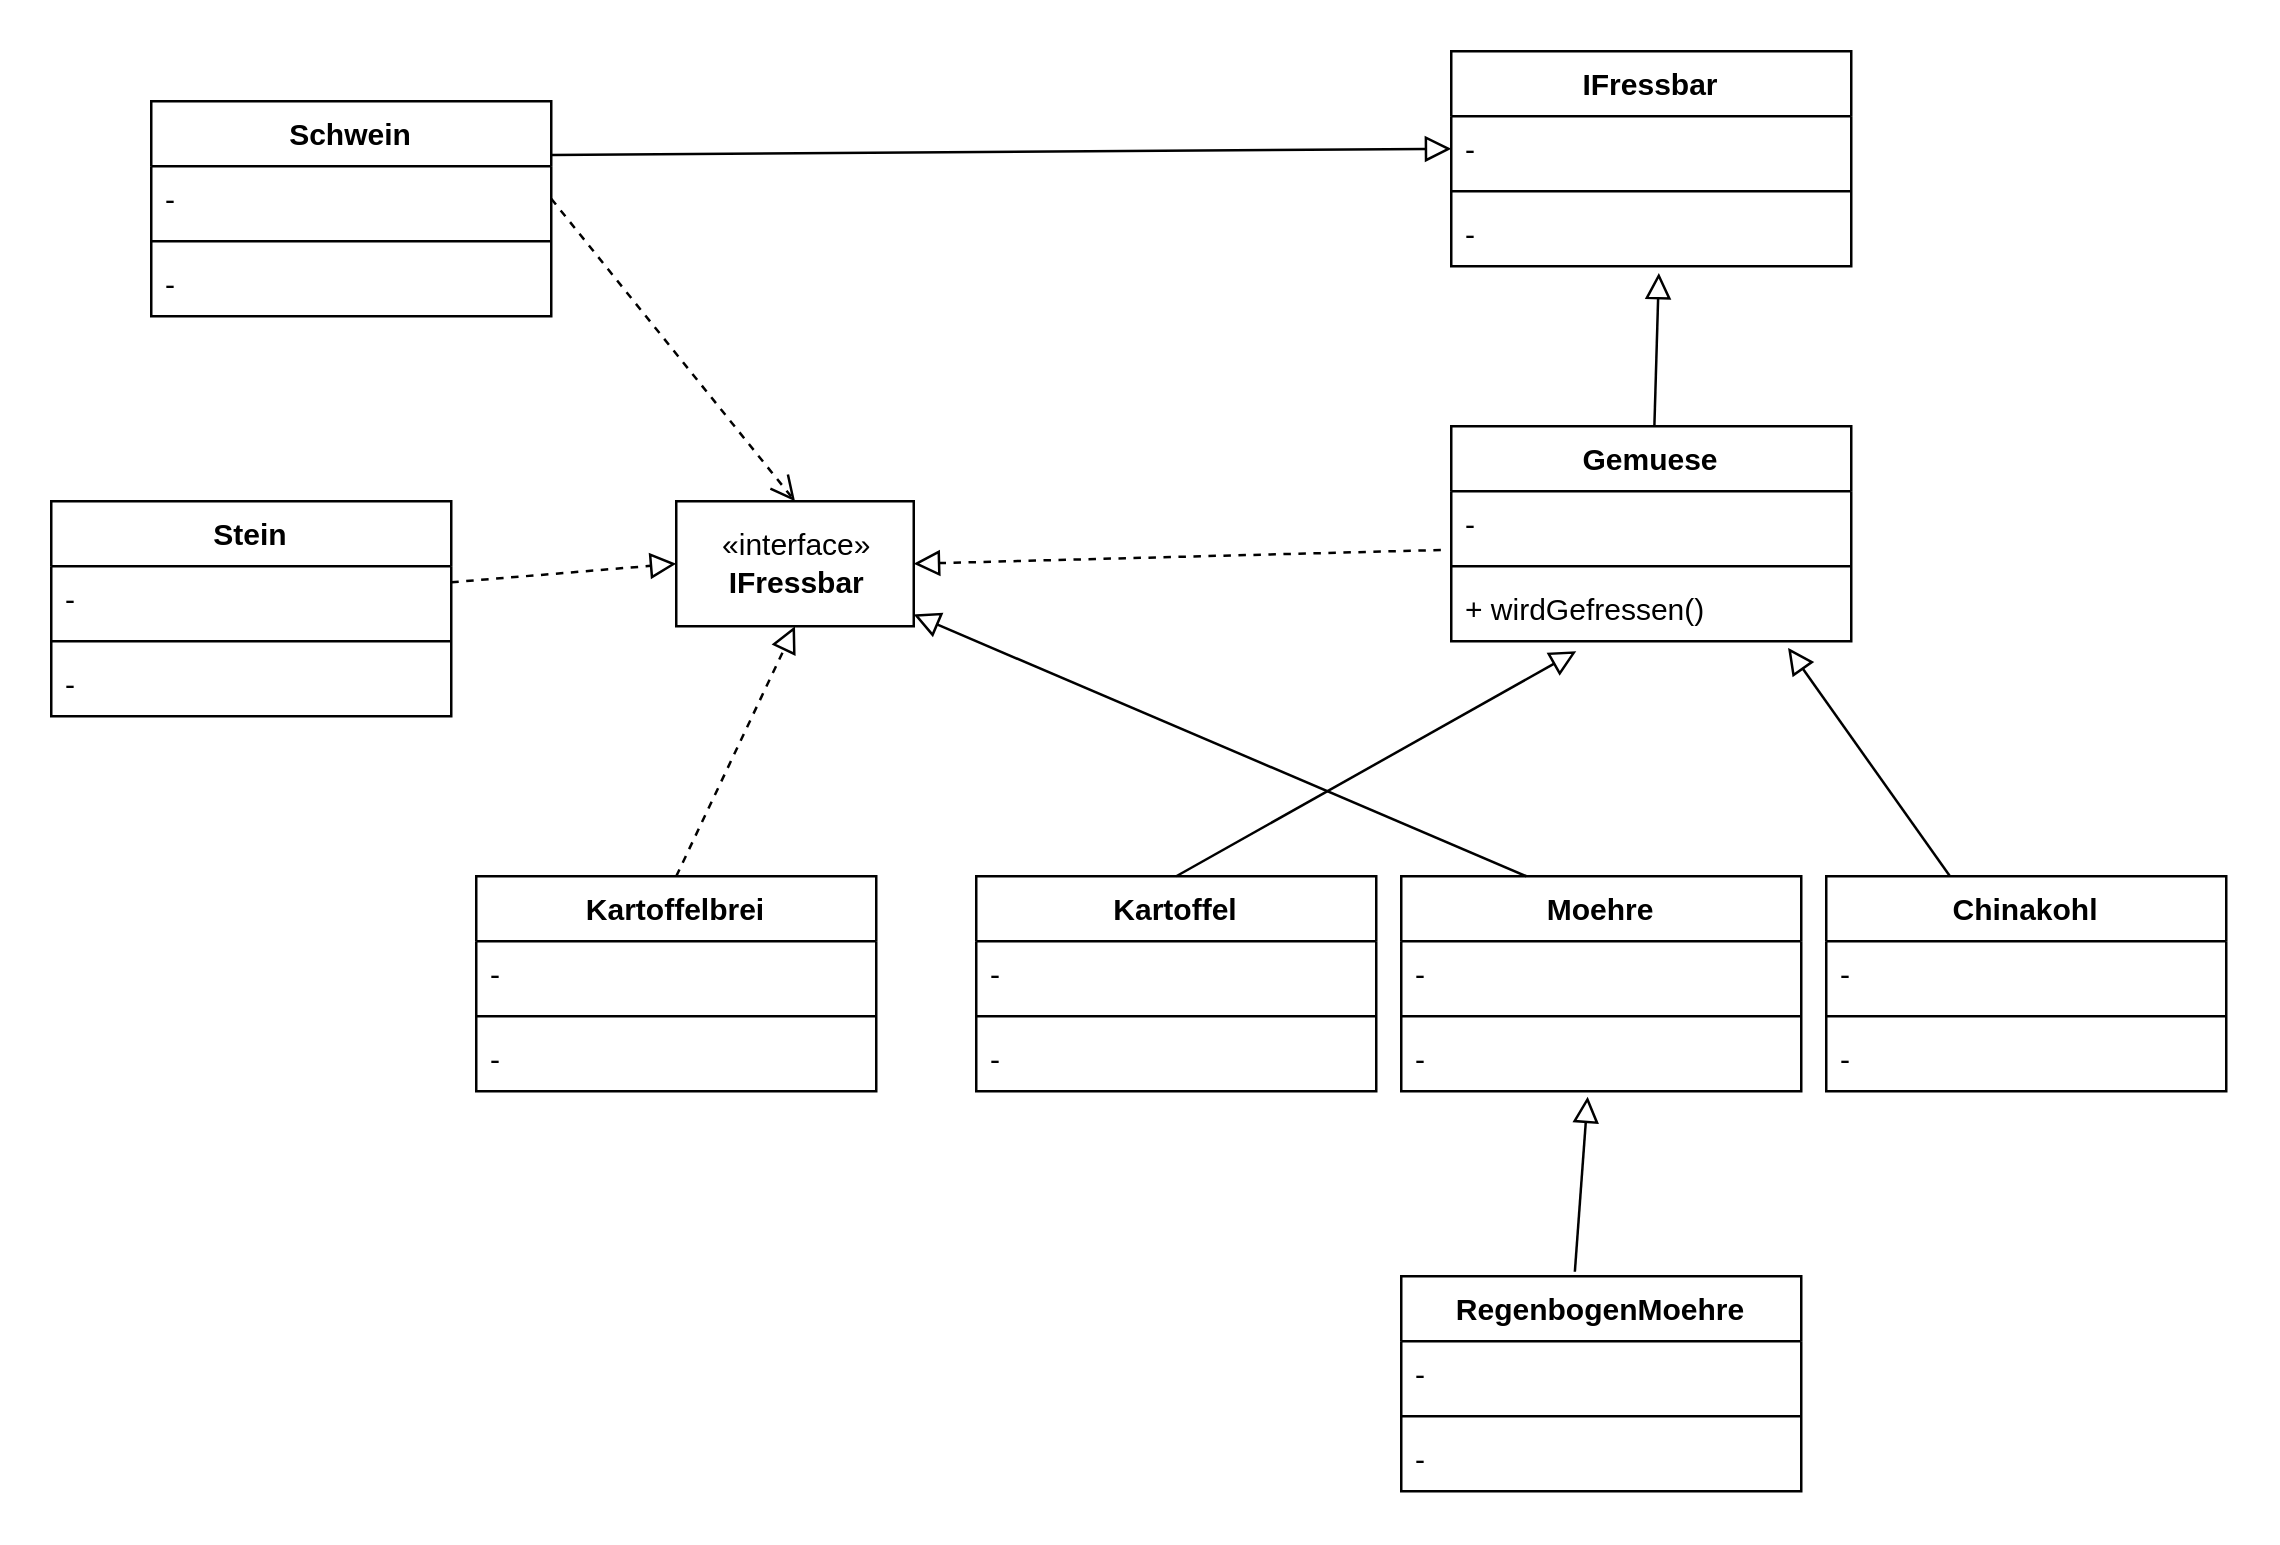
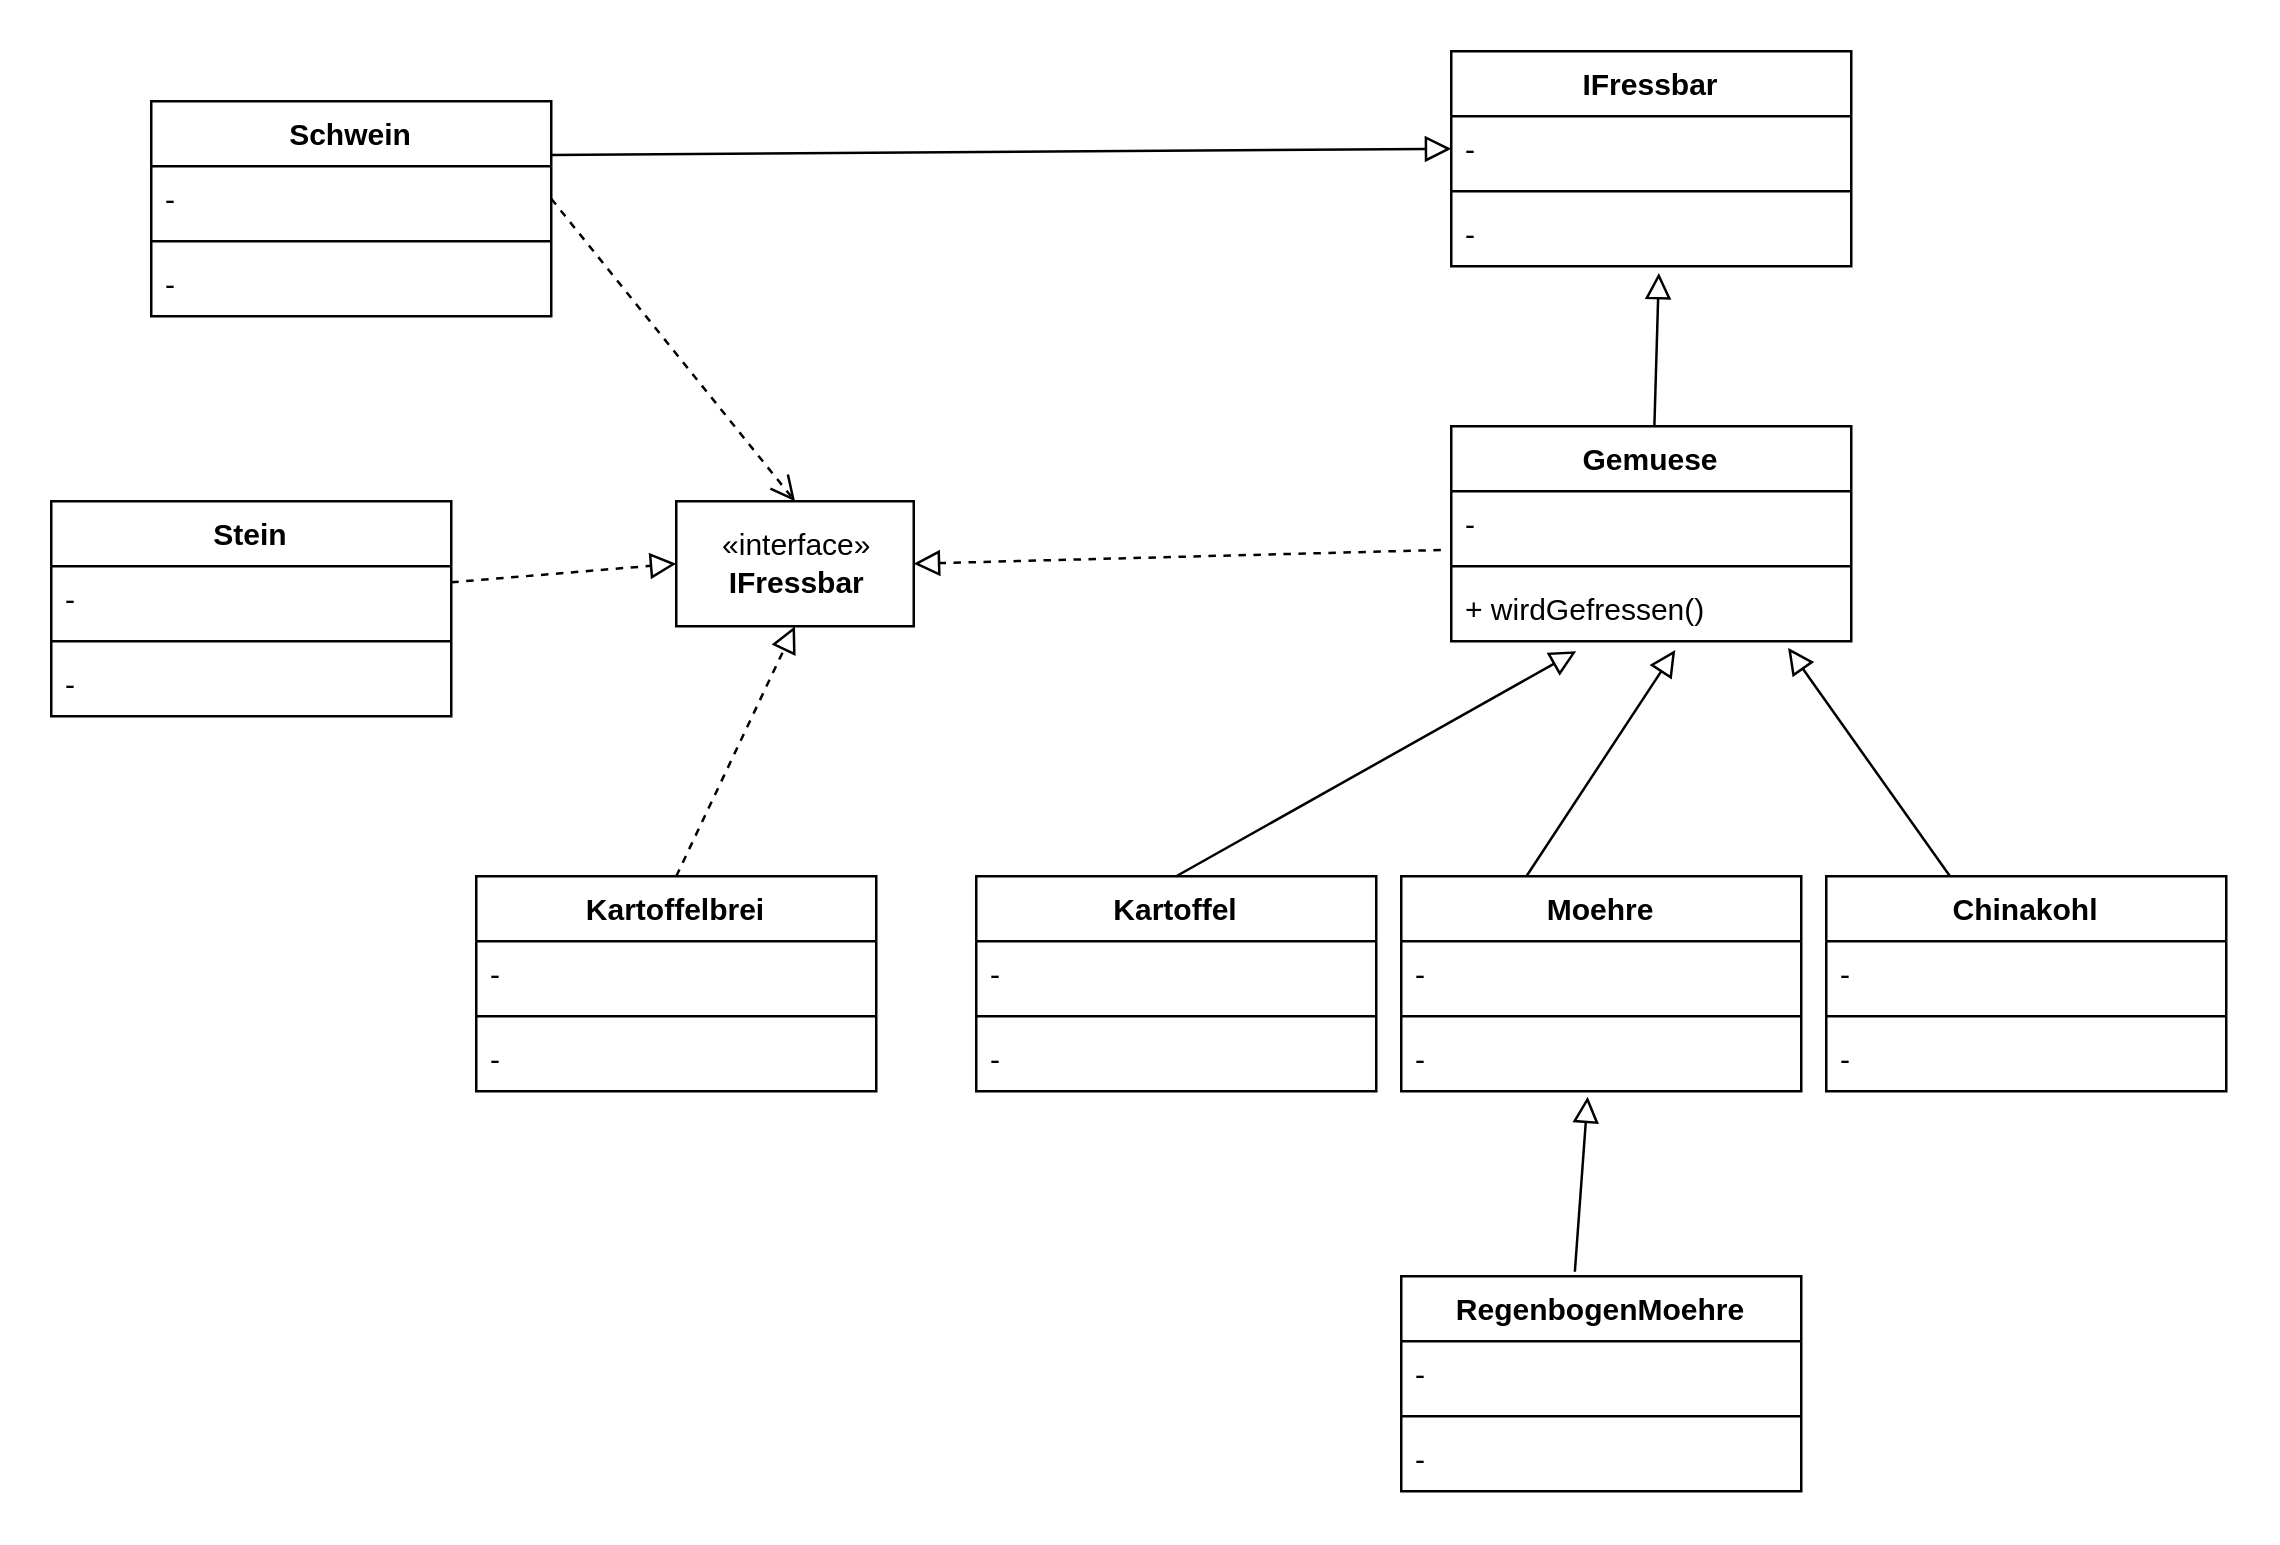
edge "Moehre" -> "«interface» IFressbar": now "Moehre" -> "+ wirdGefressen()"
